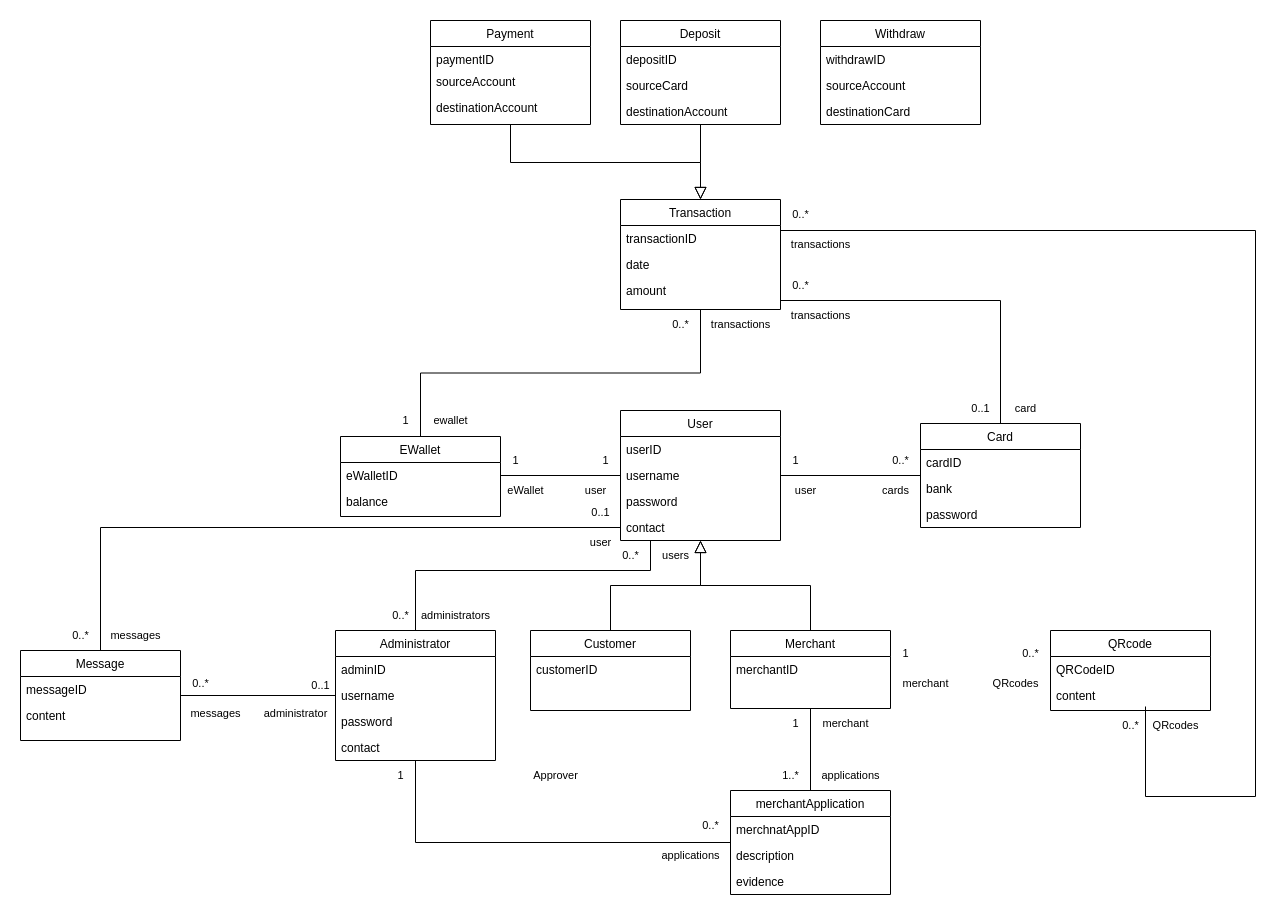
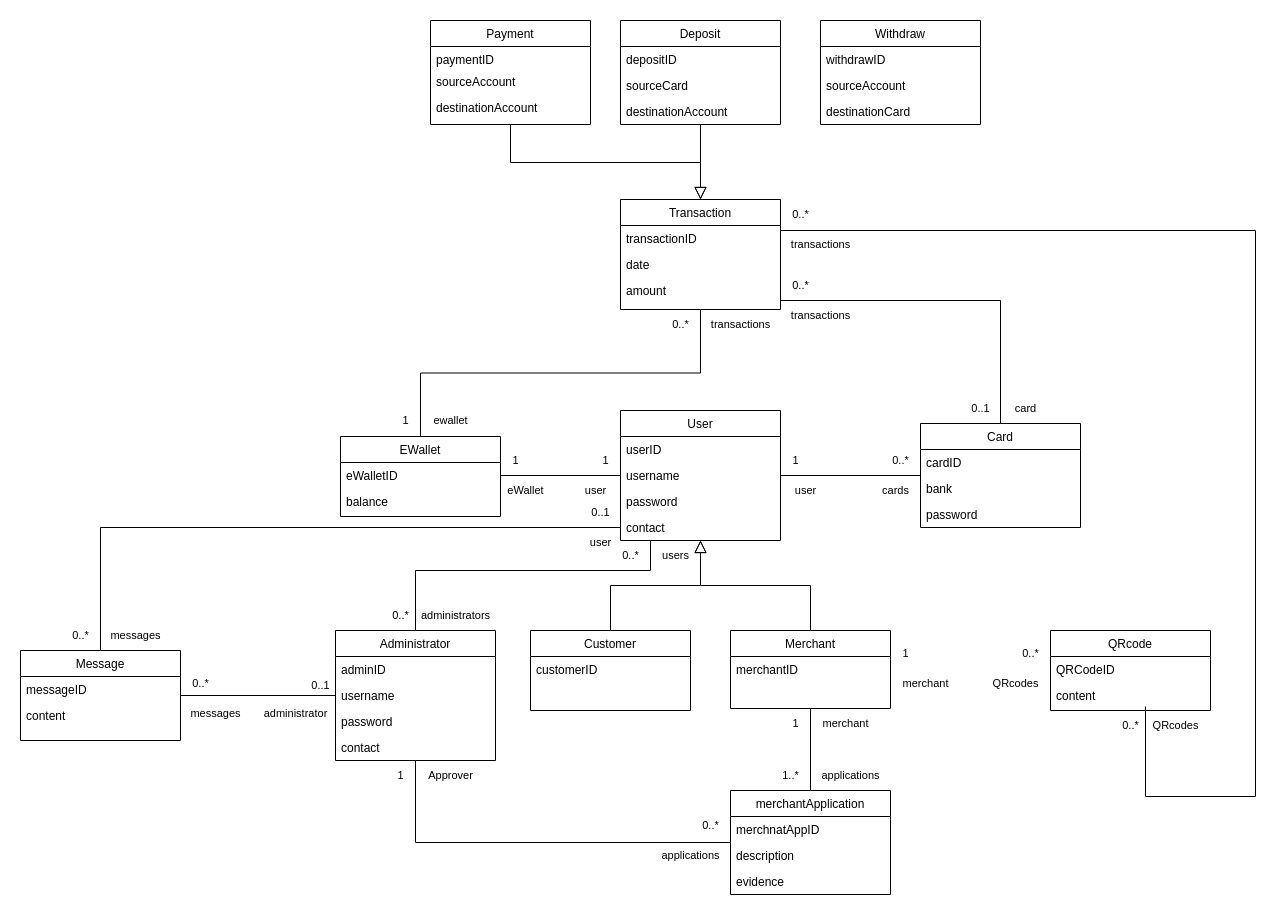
node "Approver": moved (556, 776) -> (451, 776)
